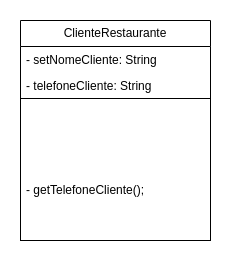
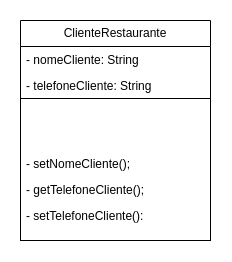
node "- setNomeCliente: String": label "- setNomeCliente: String" -> "- nomeCliente: String"
node "- setNomeCliente();": added
node "- setTelefoneCliente():": added
